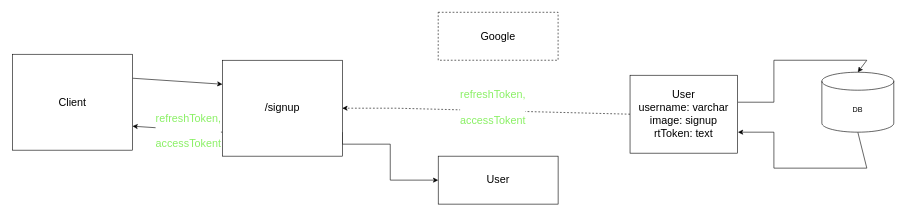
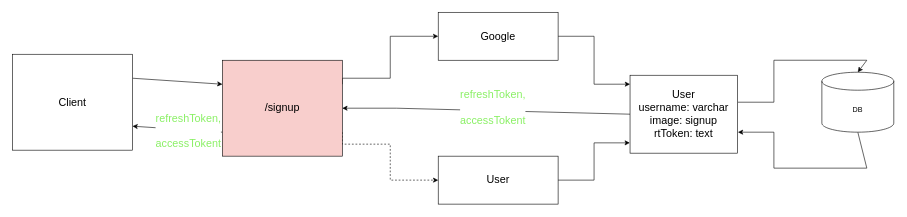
edge "/signup" -> "Google": added
node "Google": style dashed -> solid
edge "Google" -> "User username: varchar image: signup rtToken: text": added
node "/signup": fillcolor #ffffff -> #f8cecc
edge "User username: varchar image: signup rtToken: text" -> "/signup": style dashed -> solid
edge "User" -> "User username: varchar image: signup rtToken: text": added
edge "/signup" -> "User": style solid -> dashed
